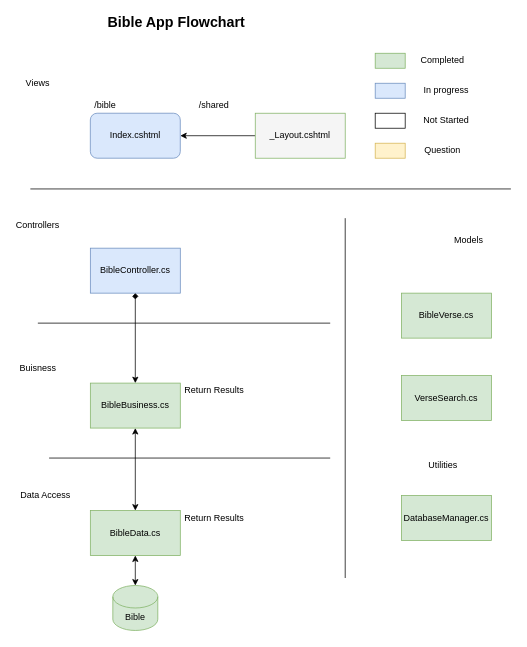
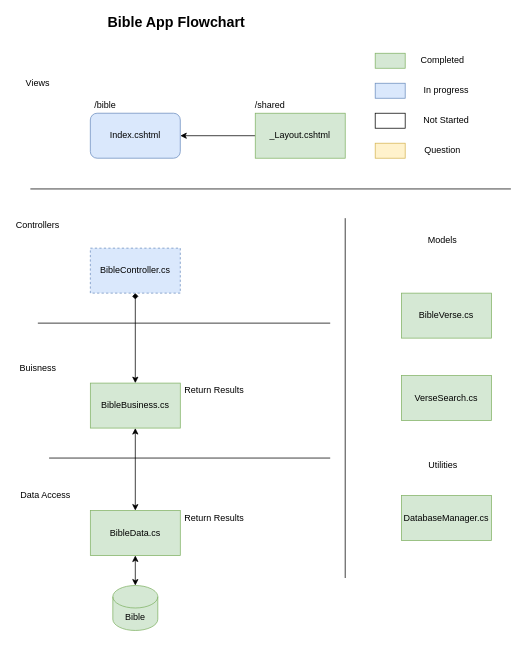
node "/shared": moved (214, 105) -> (270, 105)
node "_Layout.cshtml": fillcolor #f5f5f5 -> #d5e8d4
node "Models": moved (469, 240) -> (443, 240)
node "BibleController.cs": style solid -> dashed
